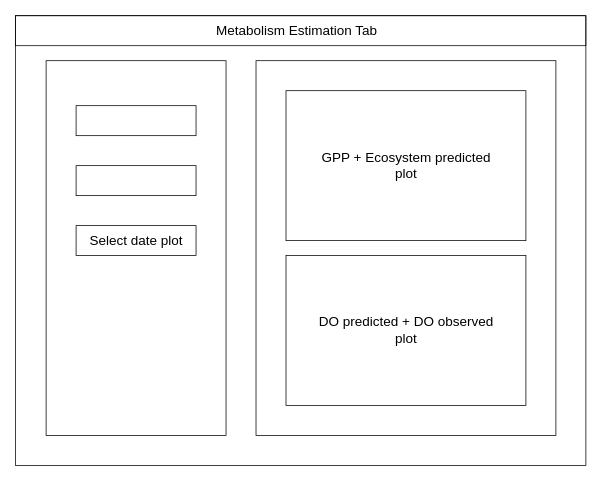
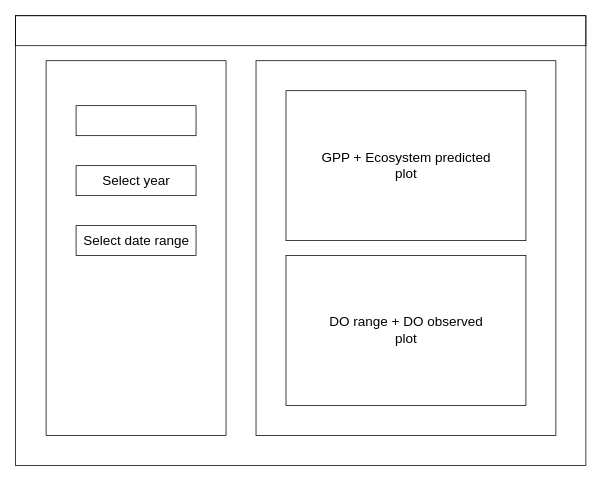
node "Metabolism Estimation Tab": removed
node "Select year": added
node "Select date plot": label "Select date plot" -> "Select date range"
node "DO predicted + DO observed plot": label "DO predicted + DO observed plot" -> "DO range + DO observed plot"
